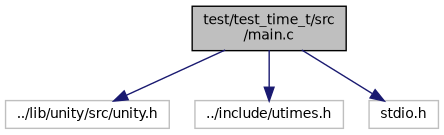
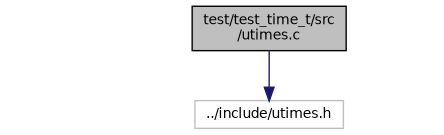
node "test/test_time_t/src /main.c": label "test/test_time_t/src /main.c" -> "test/test_time_t/src /utimes.c"
node "../lib/unity/src/unity.h": removed
node "stdio.h": removed
